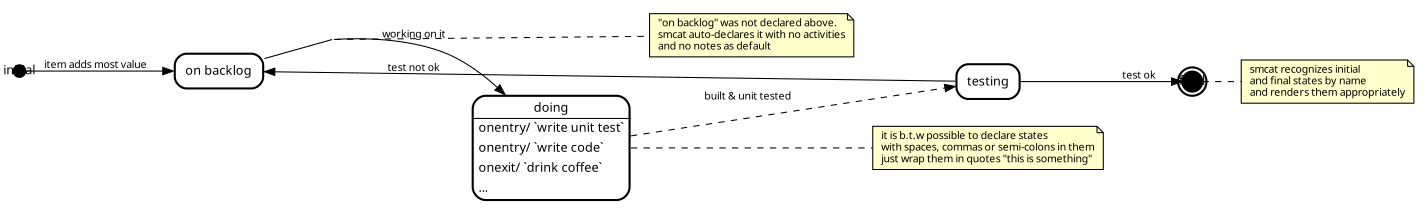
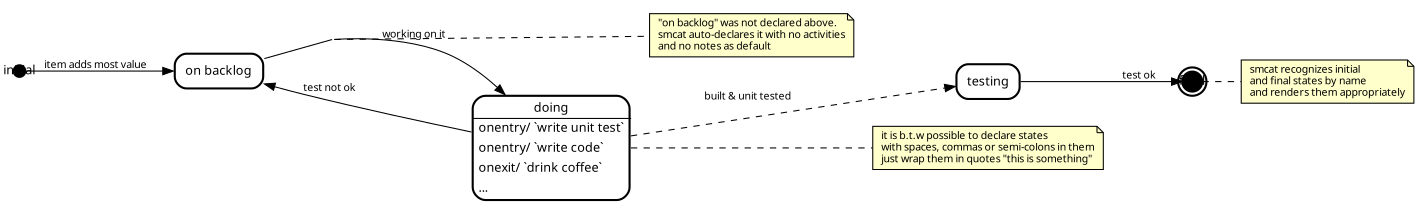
edge "testing" -> "on backlog": now "doing" -> "on backlog"
